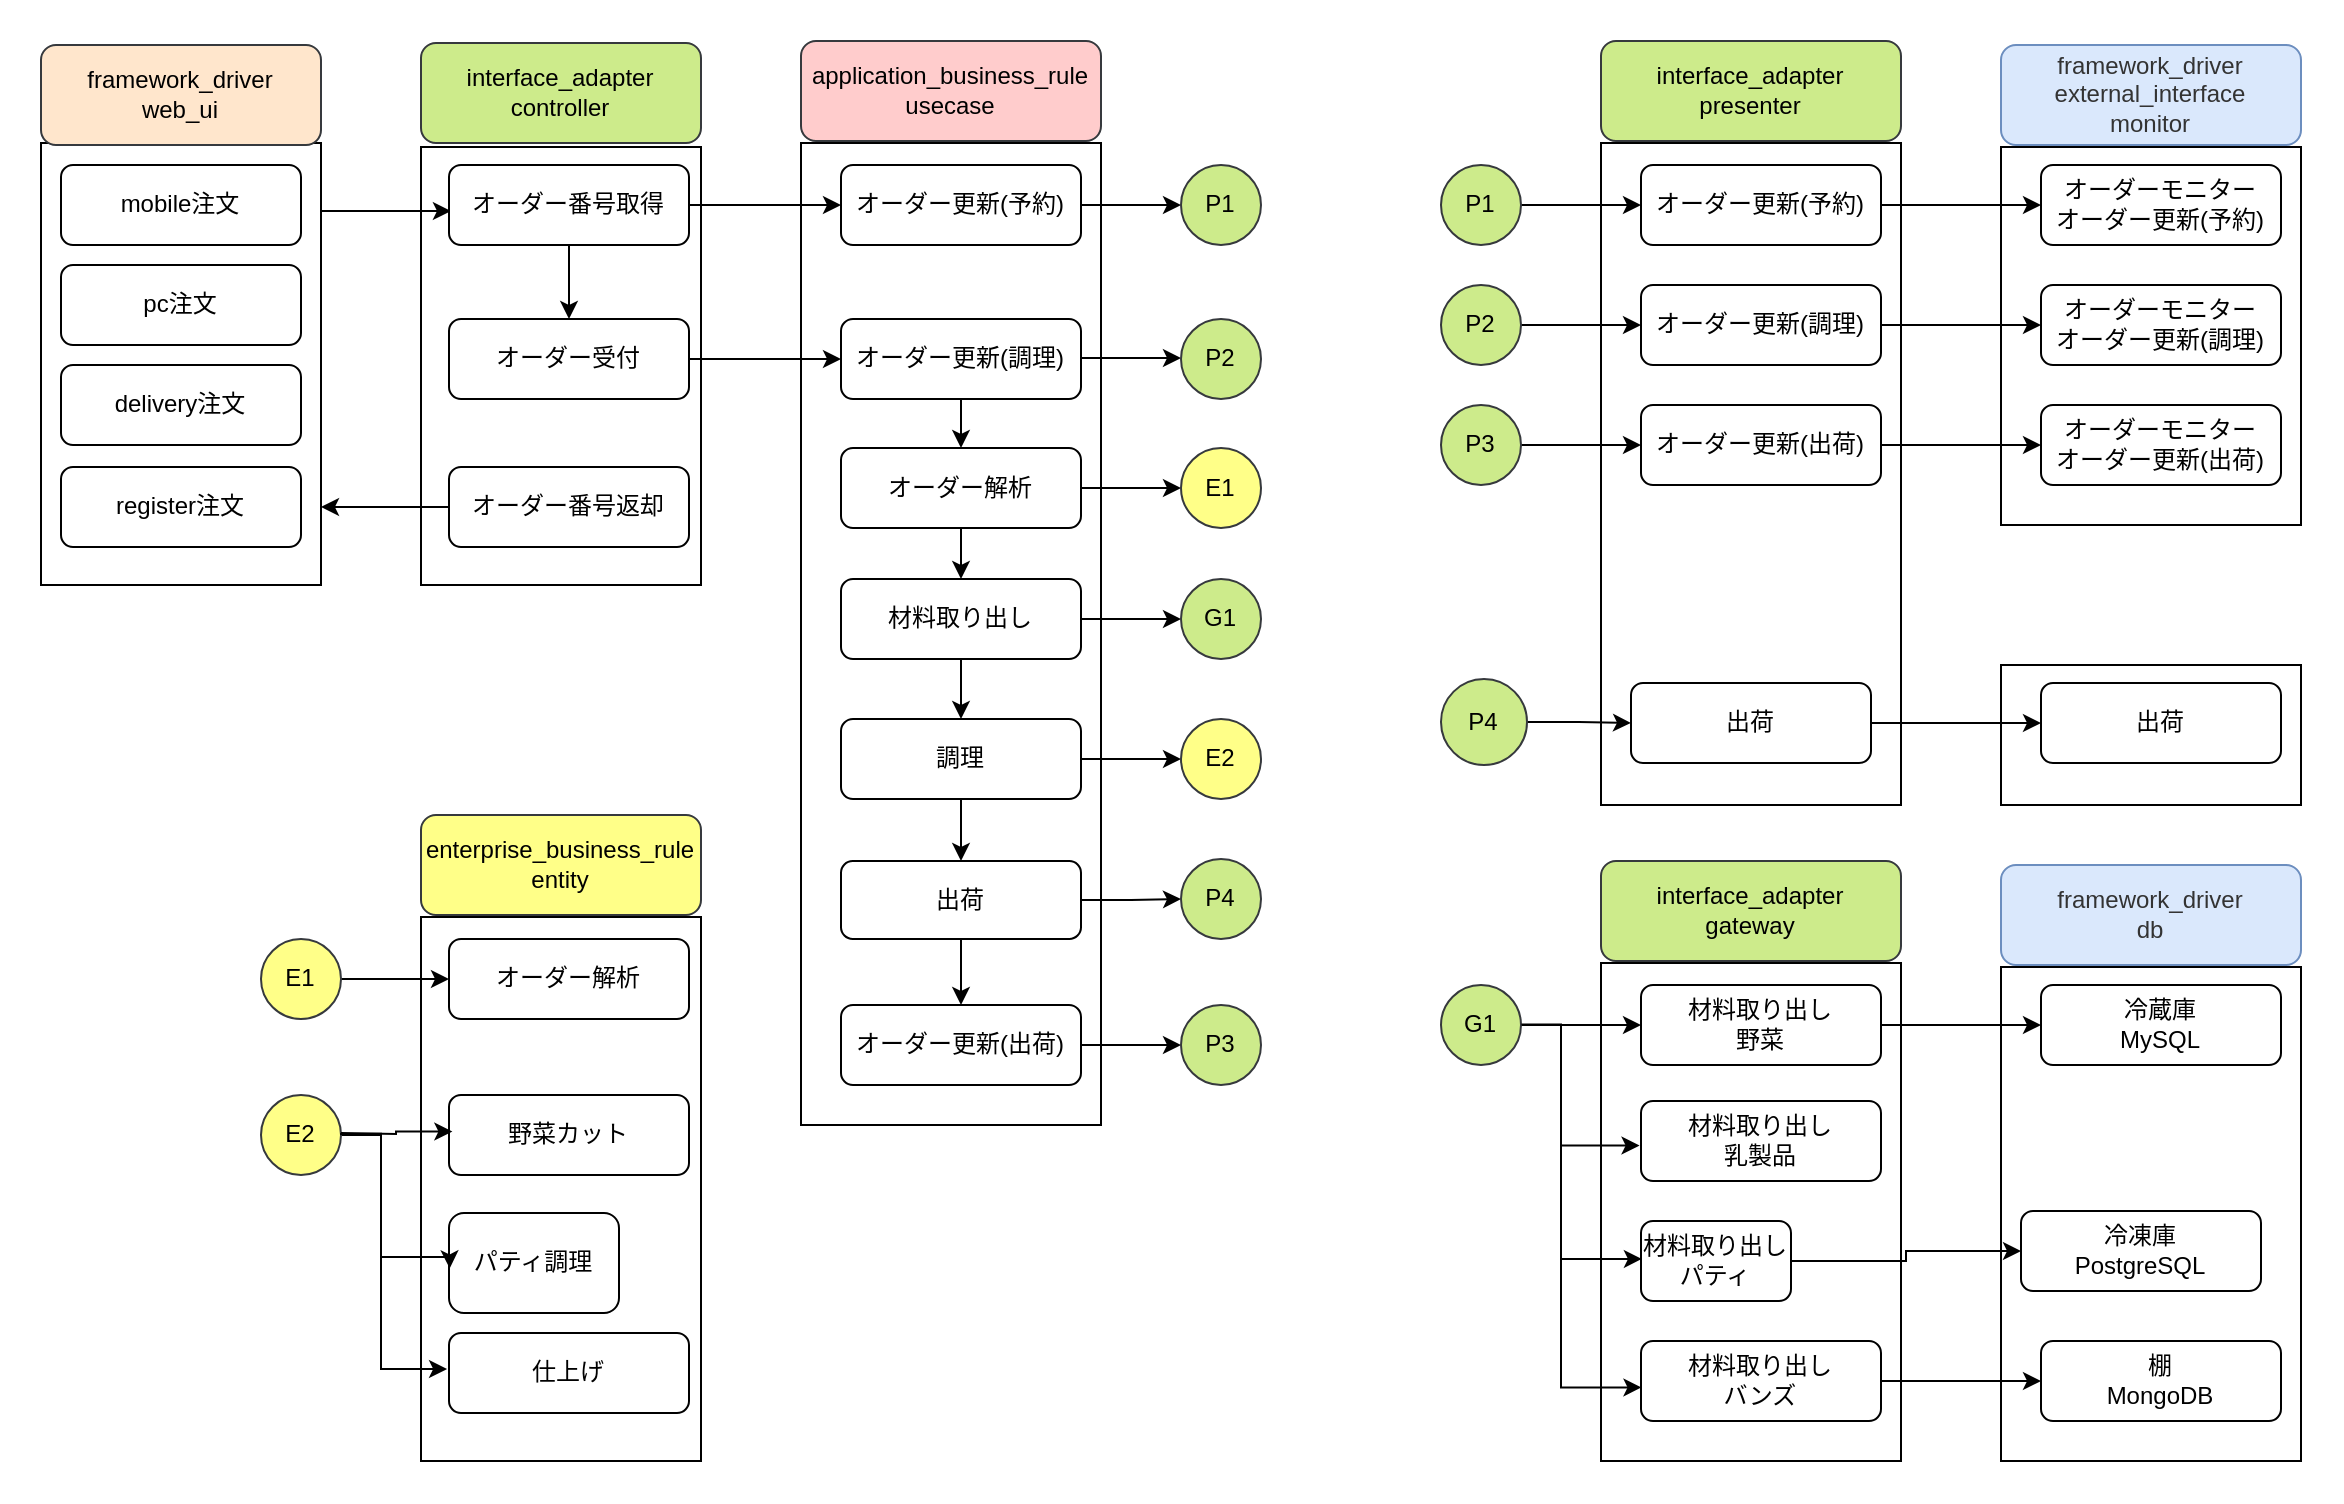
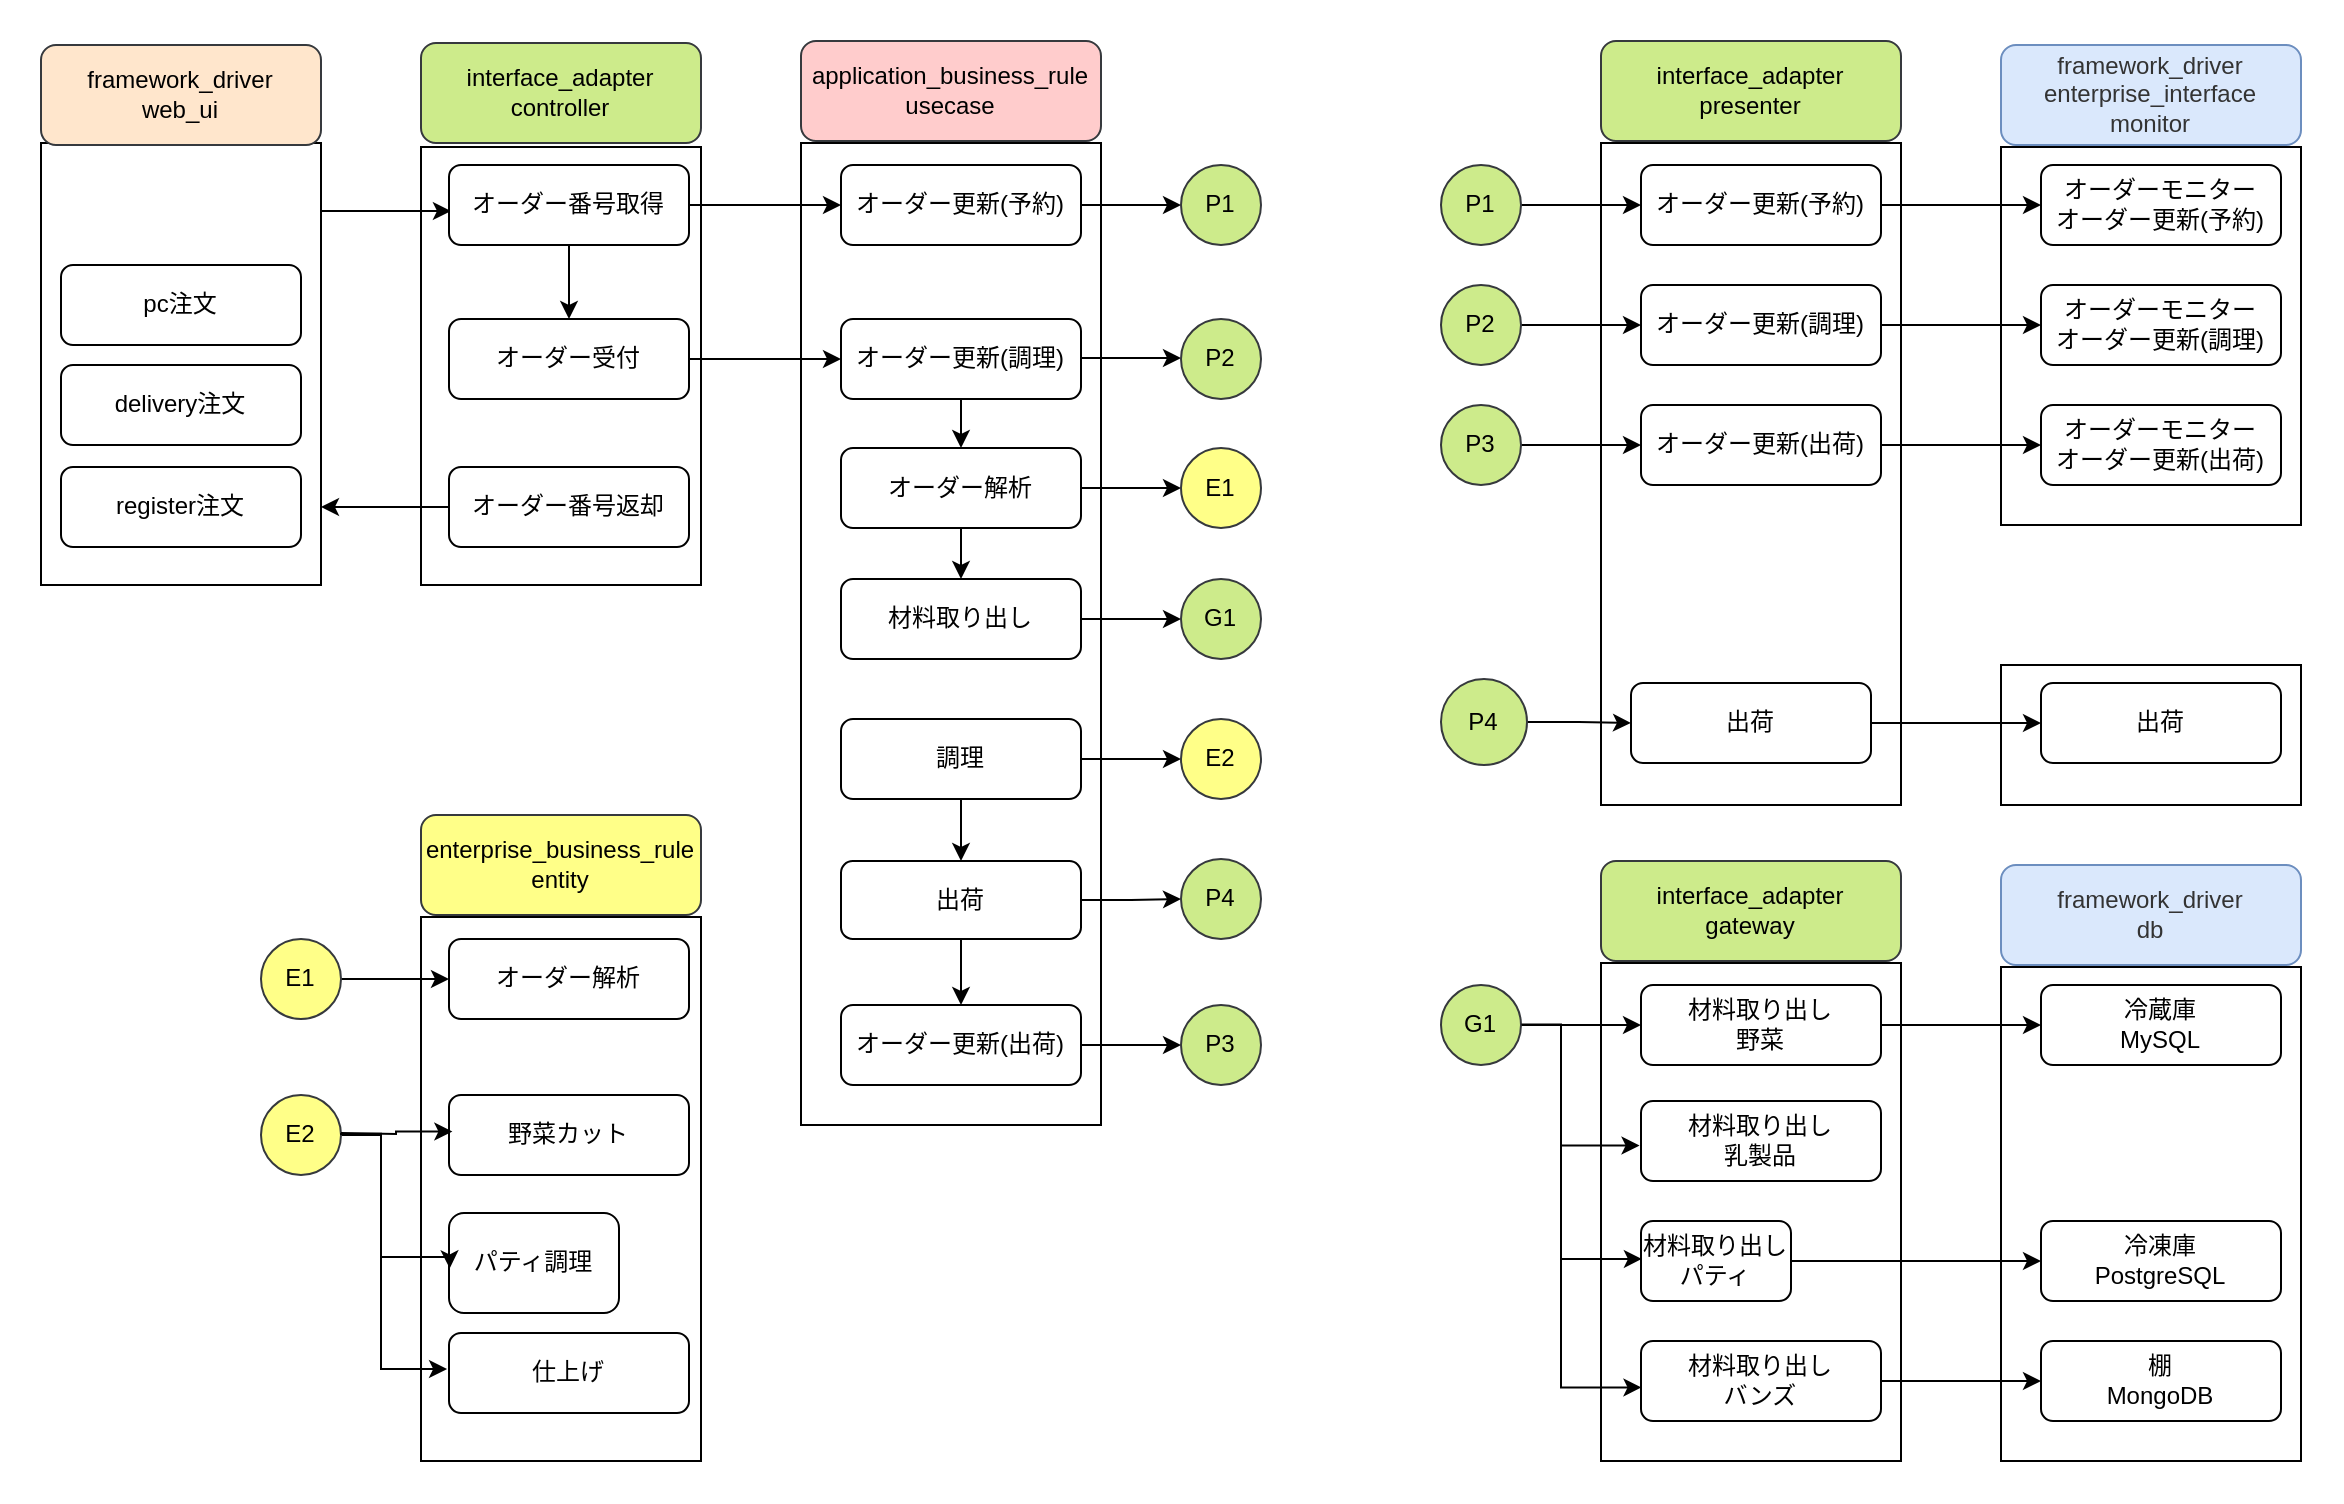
node "framework_driverexternal_interface monitor": label "framework_driverexternal_interface monitor" -> "framework_driverenterprise_interface monitor"
node "mobile注文": removed
edge "材料取り出し" -> "調理": removed
node "冷凍庫 PostgreSQL": moved (2141, 1251) -> (2161, 1261)
